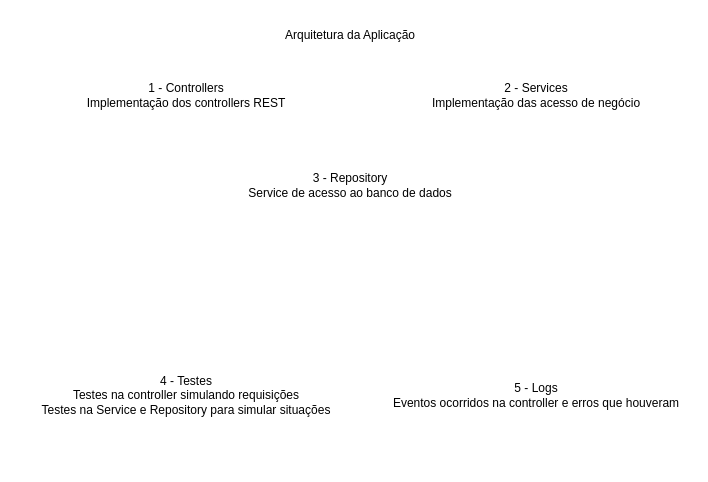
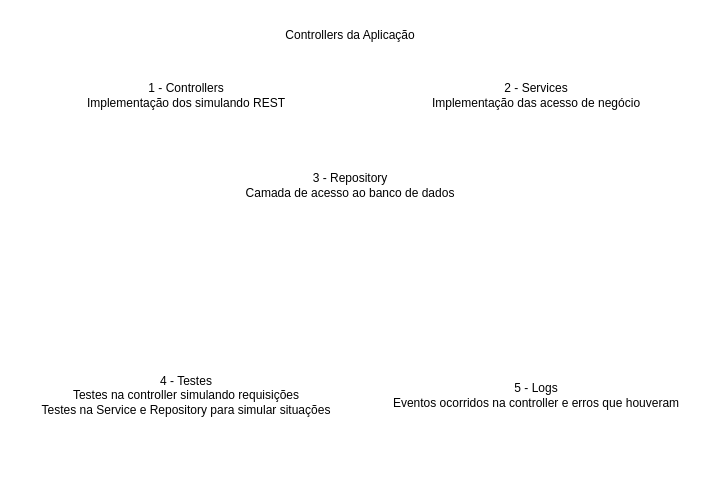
node "Arquitetura da Aplicação": label "Arquitetura da Aplicação" -> "Controllers da Aplicação"
node "1 - Controllers Implementação dos controllers REST": label "1 - Controllers Implementação dos controllers REST" -> "1 - Controllers Implementação dos simulando REST"
node "3 - Repository Service de acesso ao banco de dados": label "3 - Repository Service de acesso ao banco de dados" -> "3 - Repository Camada de acesso ao banco de dados"
